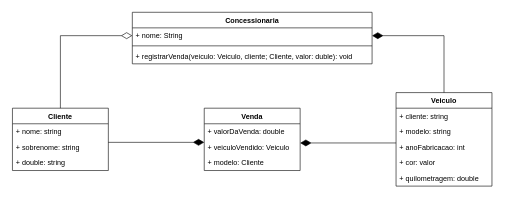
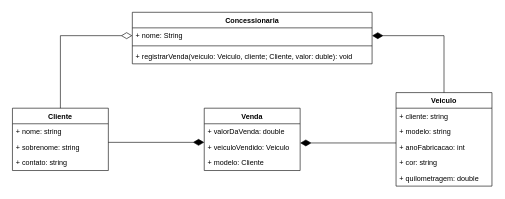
node "+ double: string": label "+ double: string" -> "+ contato: string"
node "+ cor: valor": label "+ cor: valor" -> "+ cor: string"
